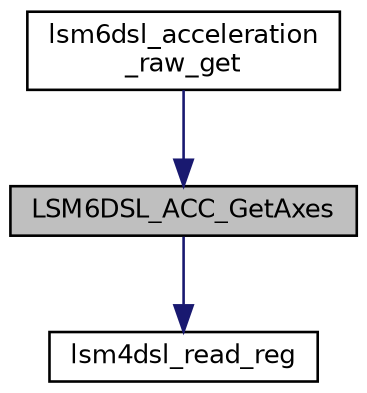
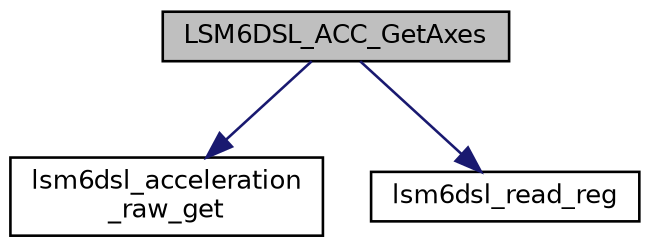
edge "lsm6dsl_acceleration _raw_get" -> "LSM6DSL_ACC_GetAxes": reversed
node "lsm4dsl_read_reg": label "lsm4dsl_read_reg" -> "lsm6dsl_read_reg"
